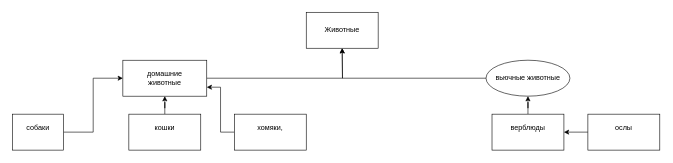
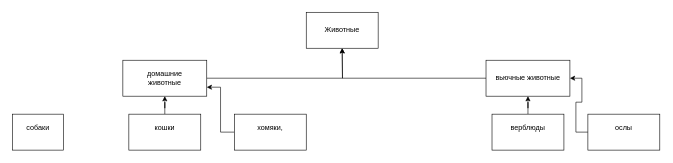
edge "собаки" -> "домашние животные": removed
node "вьючные животные": shape ellipse -> rectangle
edge "ослы" -> "верблюды": now "ослы" -> "вьючные животные"
